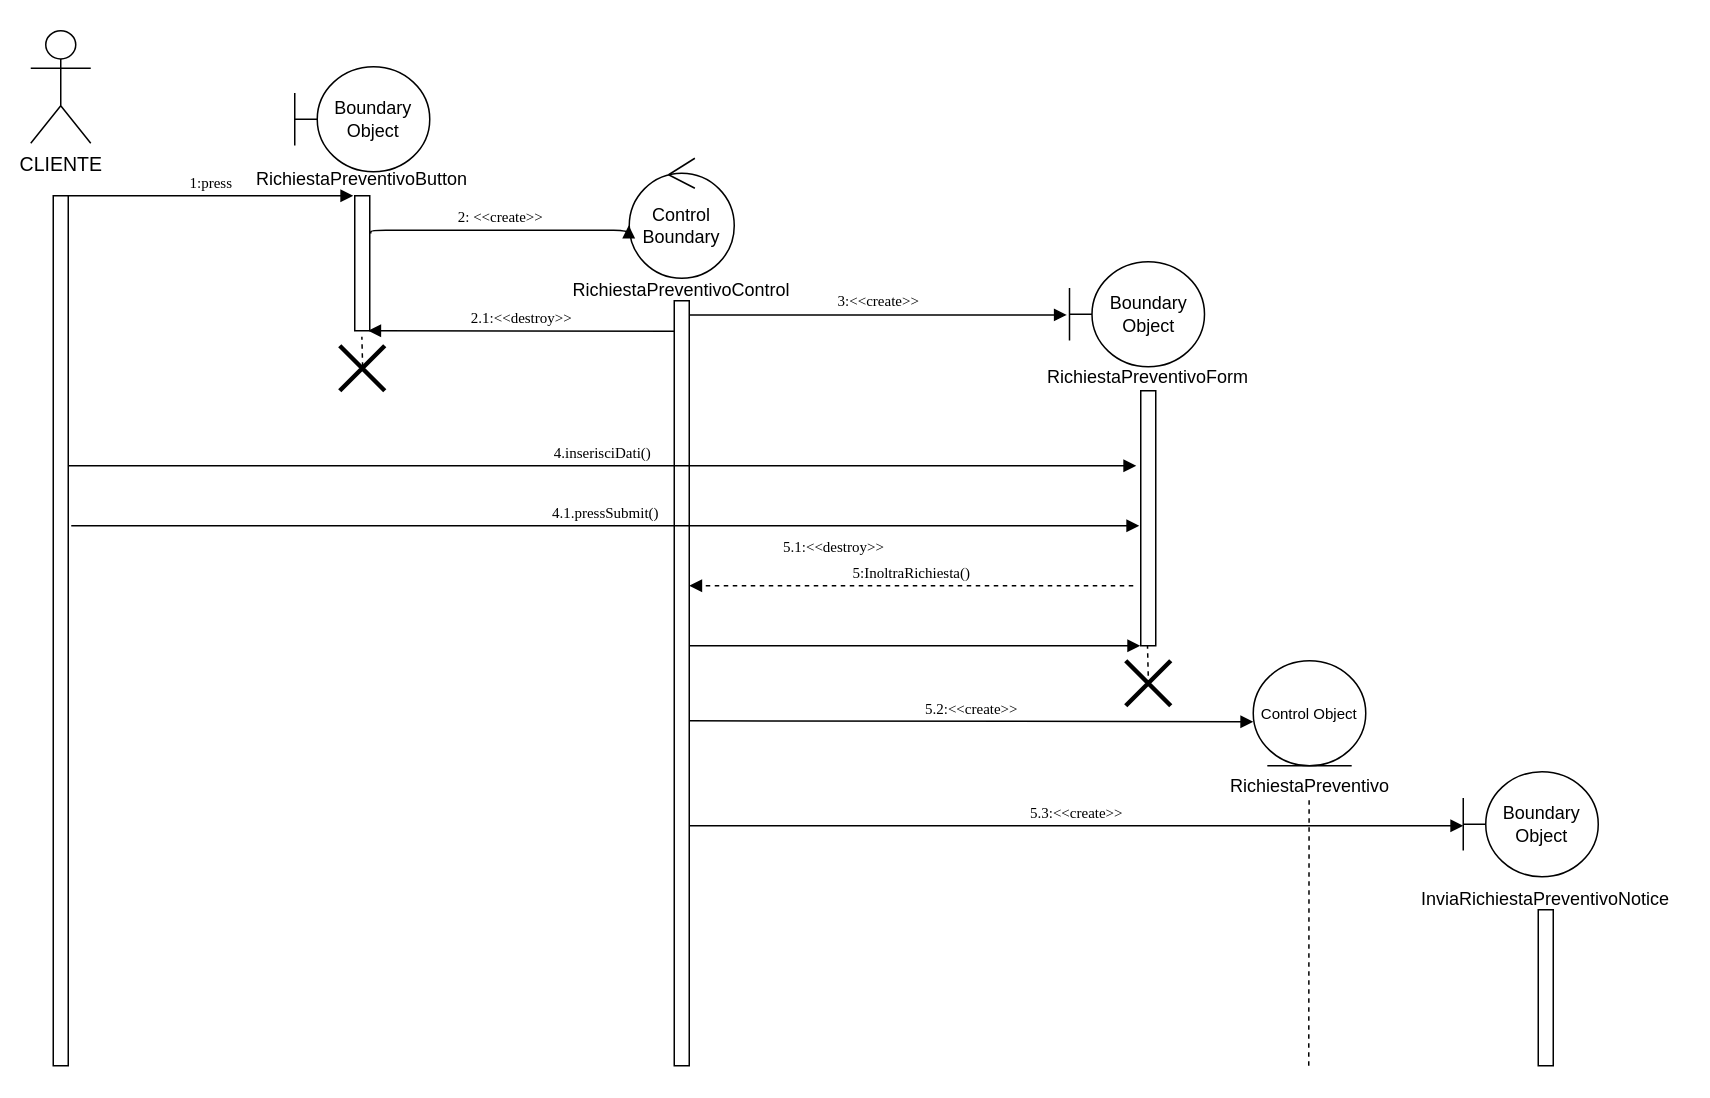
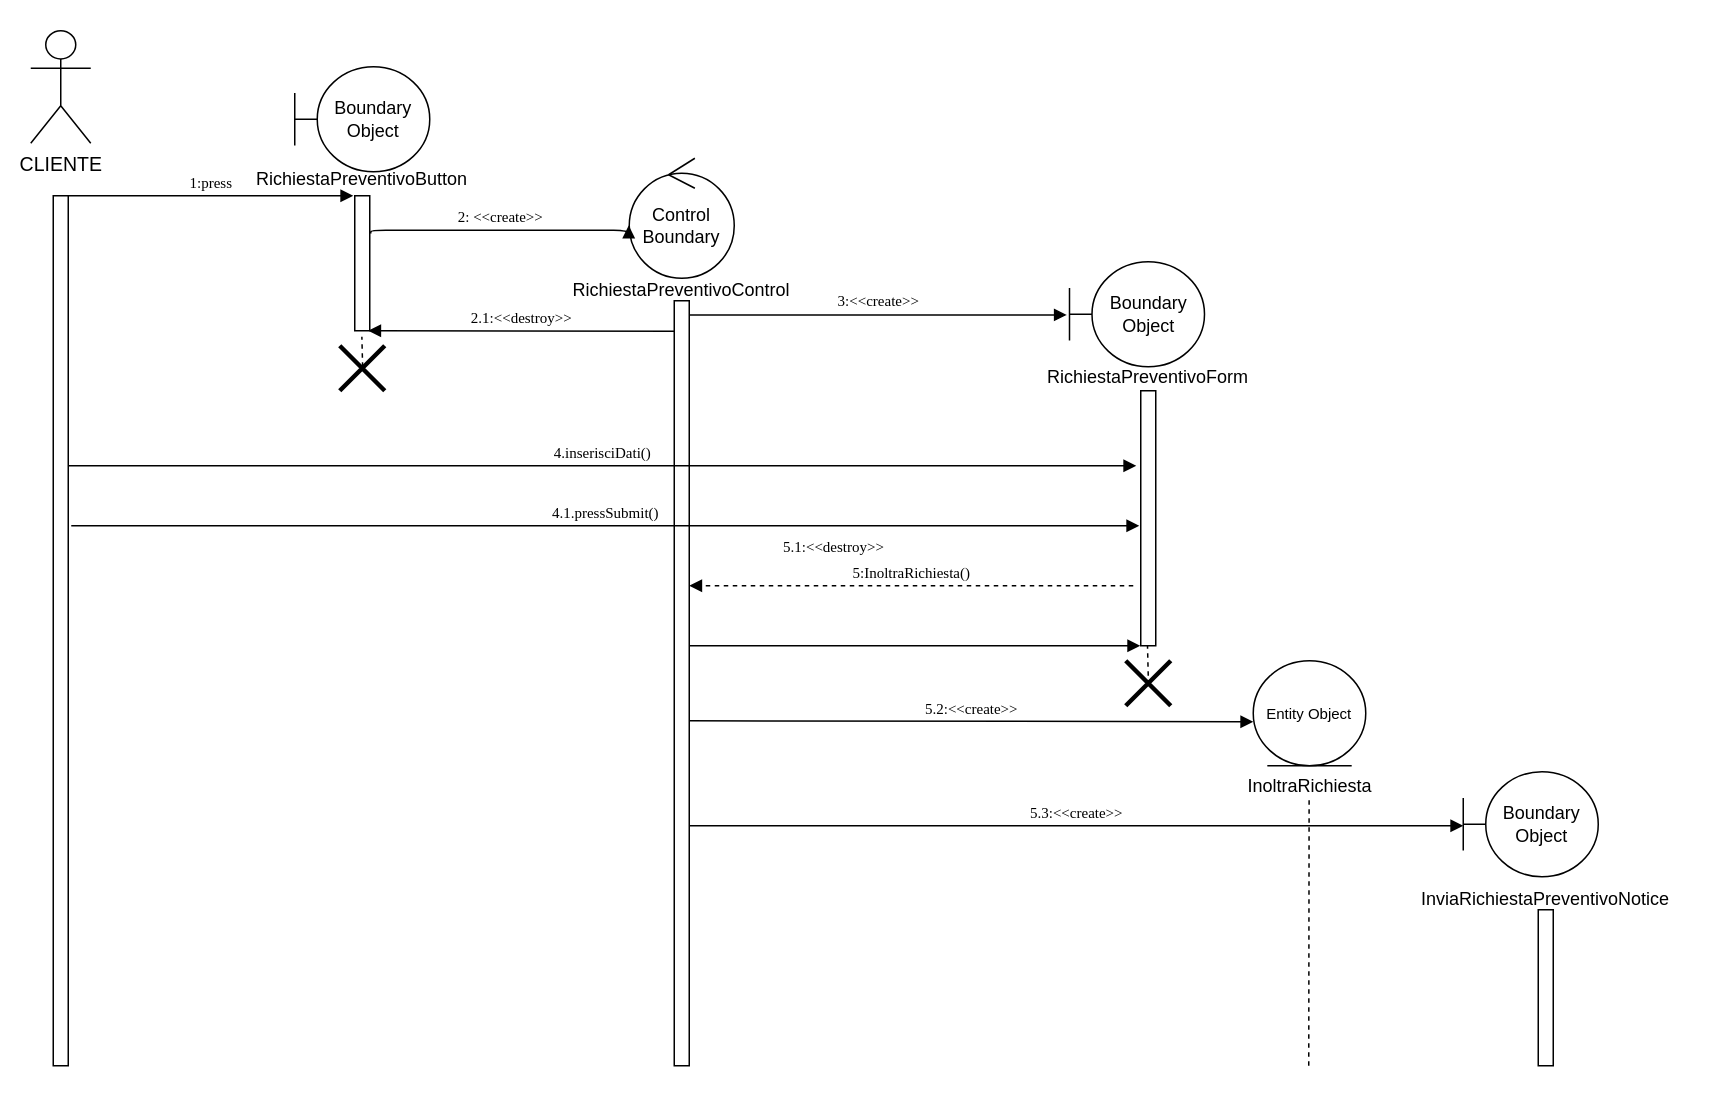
node "Control Object": label "Control Object" -> "Entity Object"
node "RichiestaPreventivo": label "RichiestaPreventivo" -> "InoltraRichiesta"
